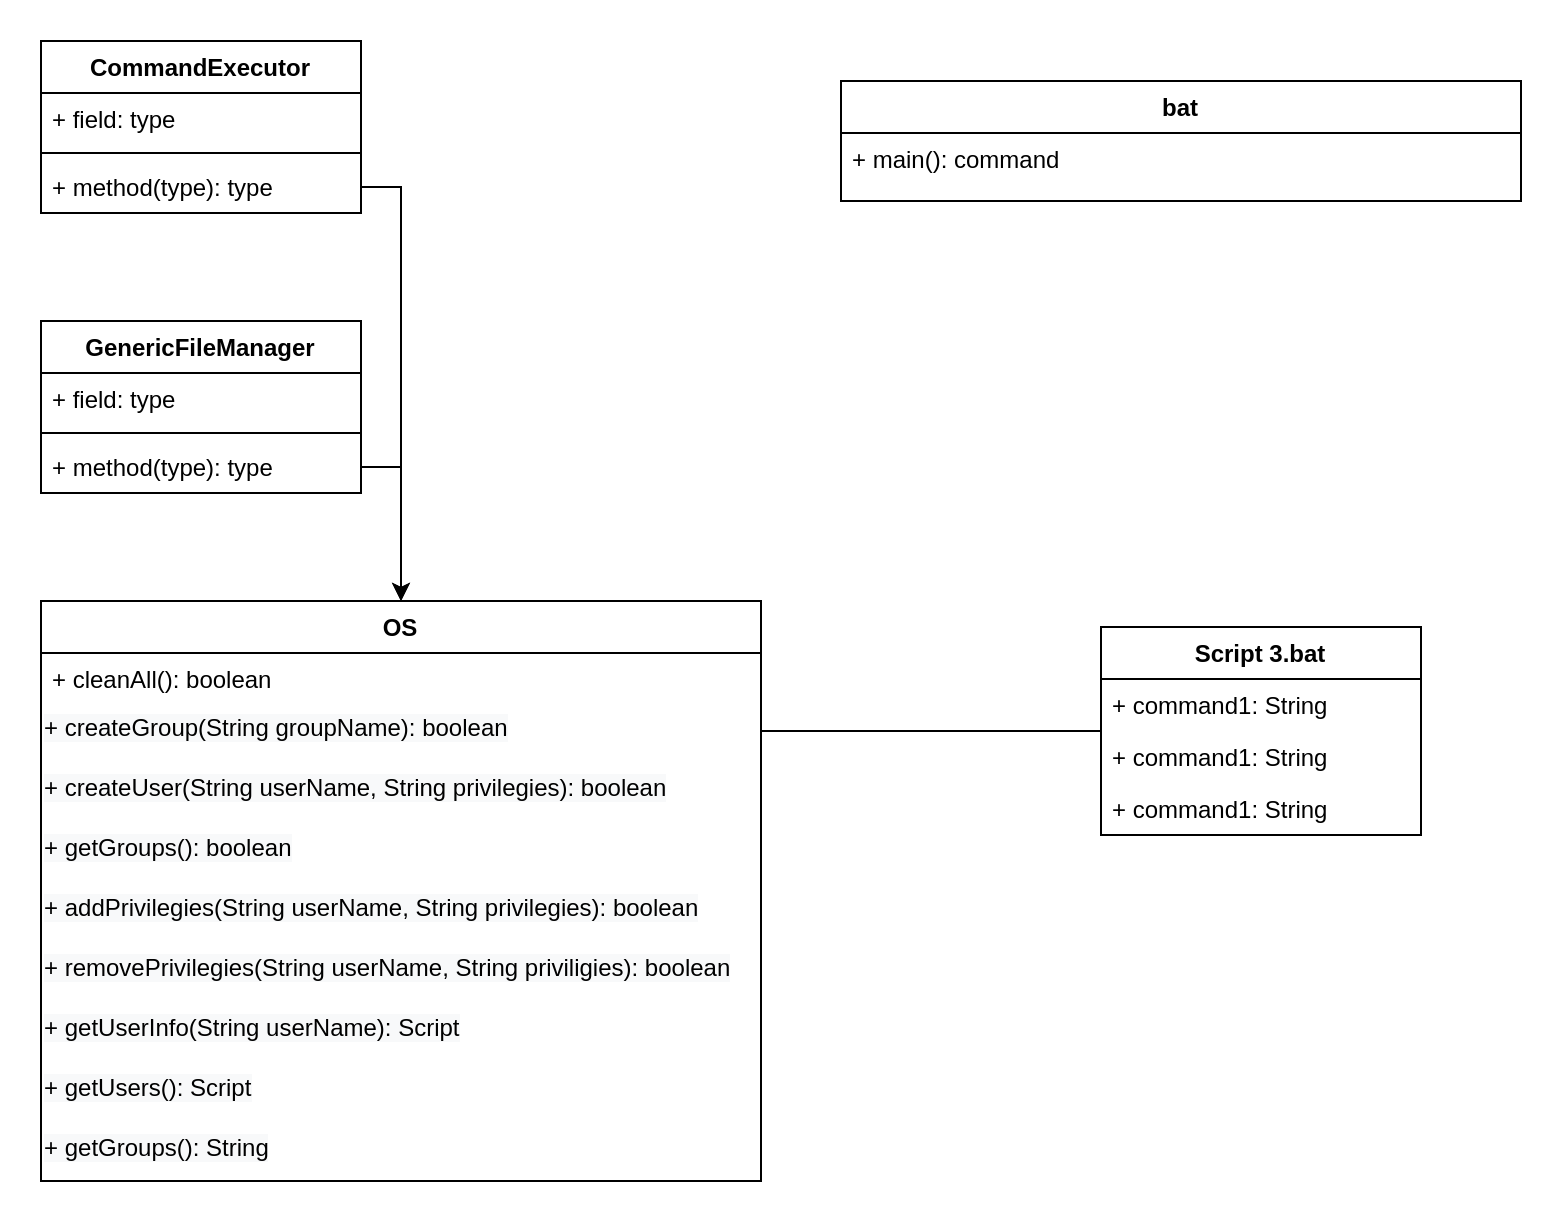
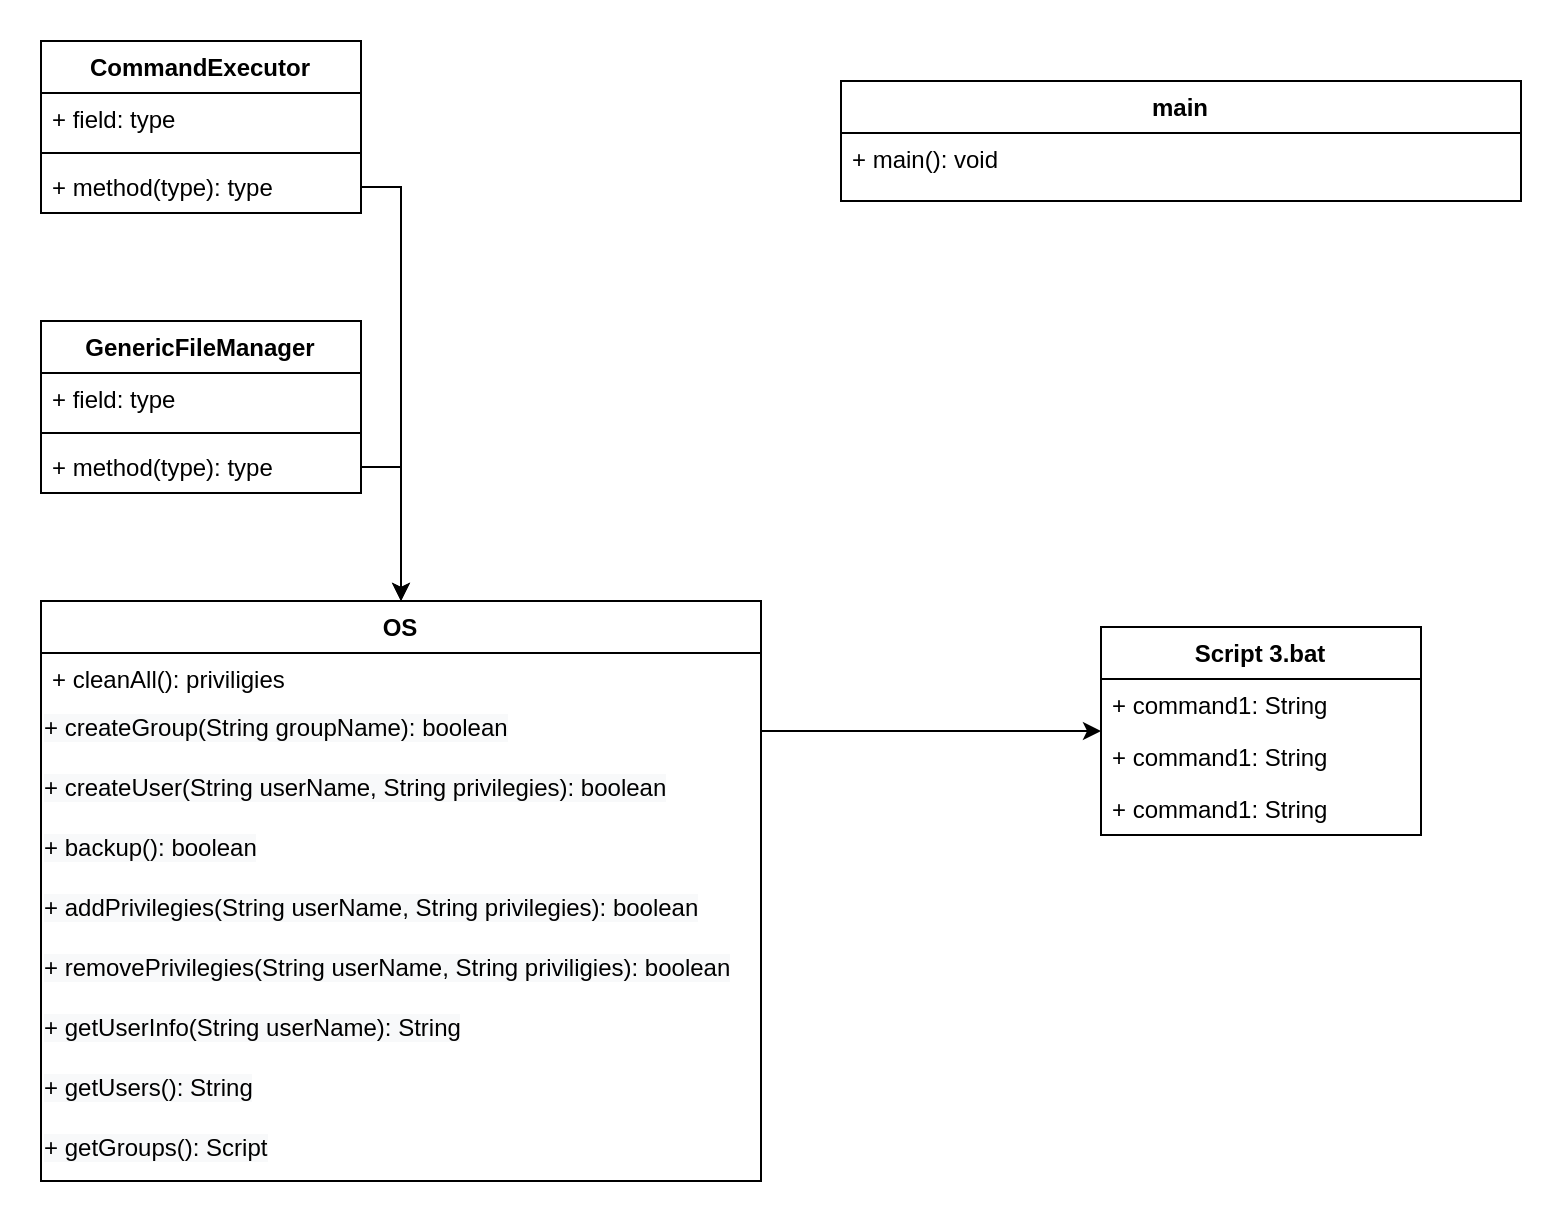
node "bat": label "bat" -> "main"
node "+ main(): command": label "+ main(): command" -> "+ main(): void"
node "+ cleanAll(): boolean": label "+ cleanAll(): boolean" -> "+ cleanAll(): priviligies"
edge "+ createGroup(String groupName): boolean" -- "Script 3.bat": arrowhead none -> classic
node "+ getGroups(): boolean": label "+ getGroups(): boolean" -> "+ backup(): boolean"
node "+ getUserInfo(String userName): Script": label "+ getUserInfo(String userName): Script" -> "+ getUserInfo(String userName): String"
node "+ getUsers(): Script": label "+ getUsers(): Script" -> "+ getUsers(): String"
node "+ getGroups(): String": label "+ getGroups(): String" -> "+ getGroups(): Script"
